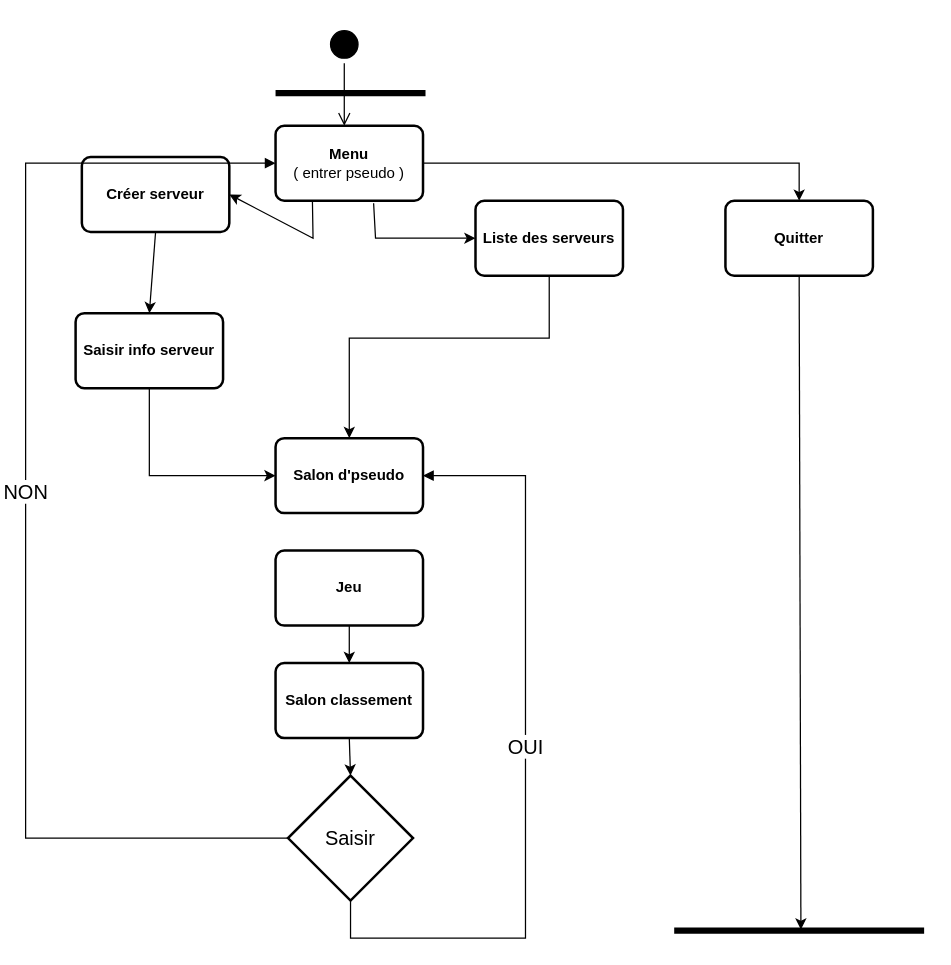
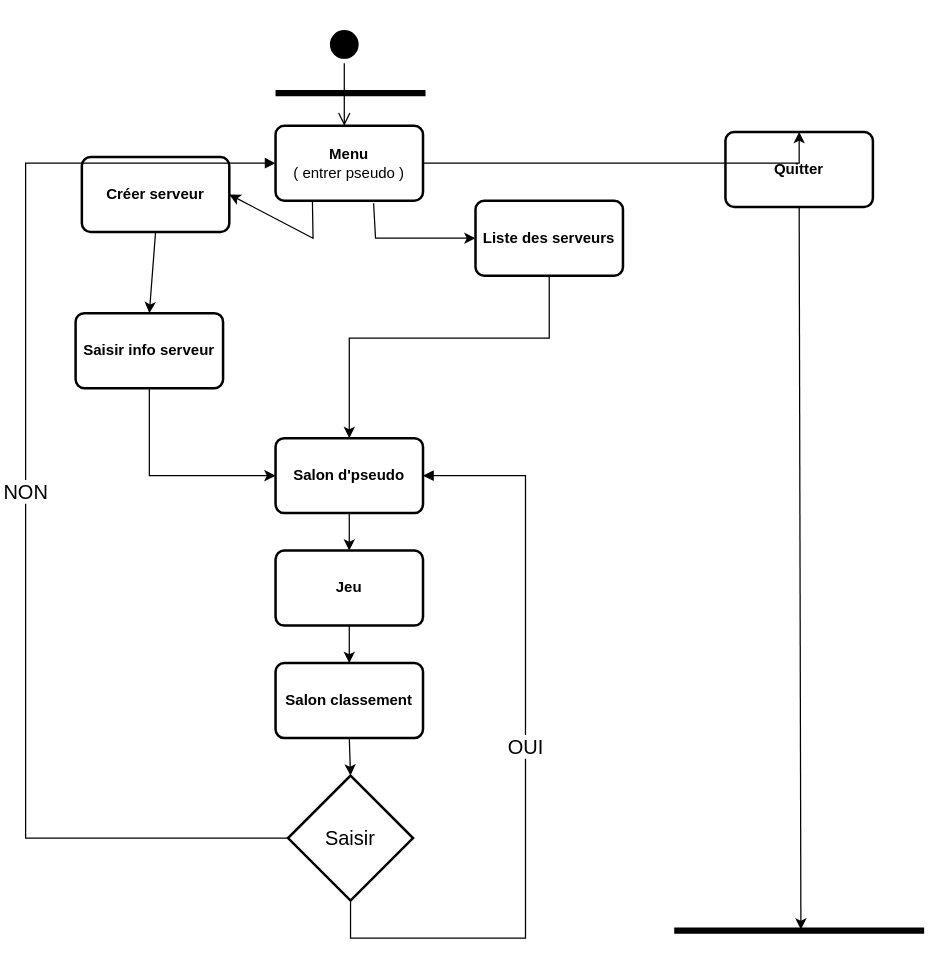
node "Quitter": moved (799, 238) -> (799, 169)
edge "Salon d'pseudo" -> "Jeu": added
